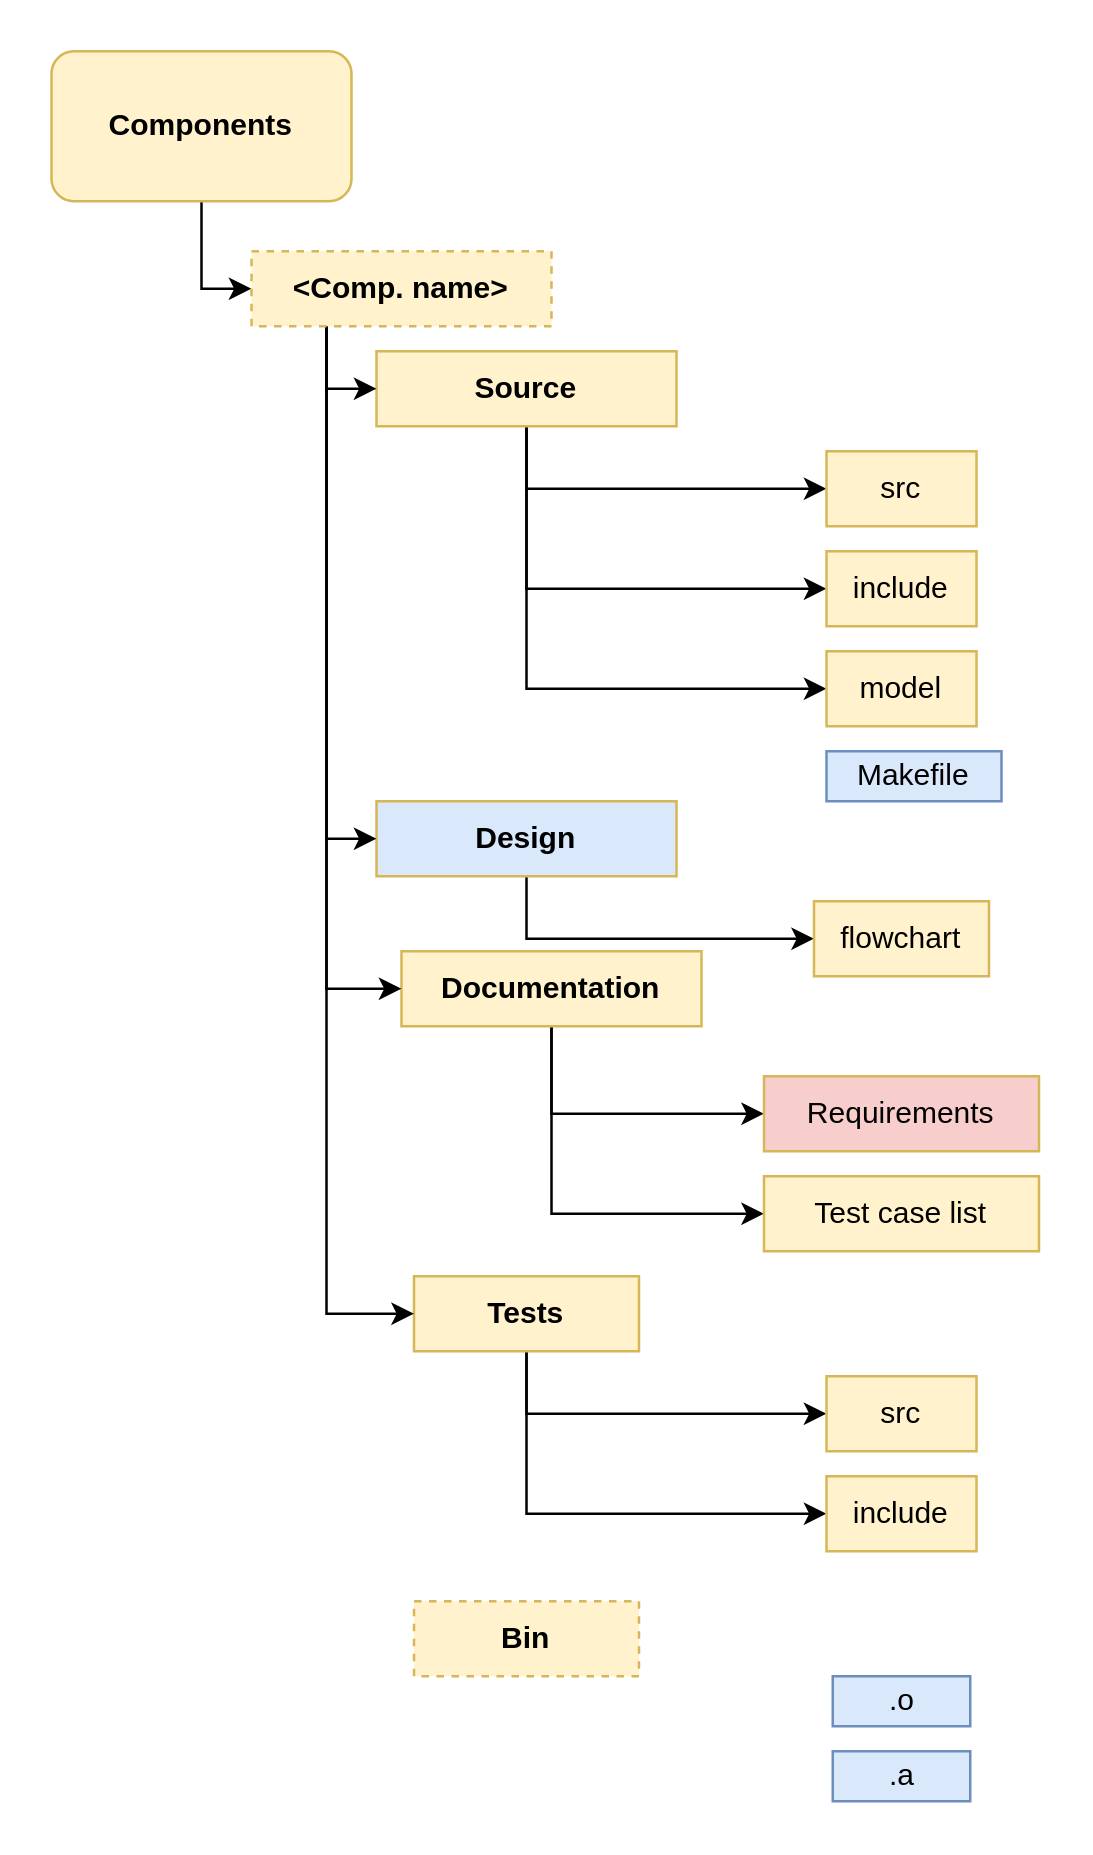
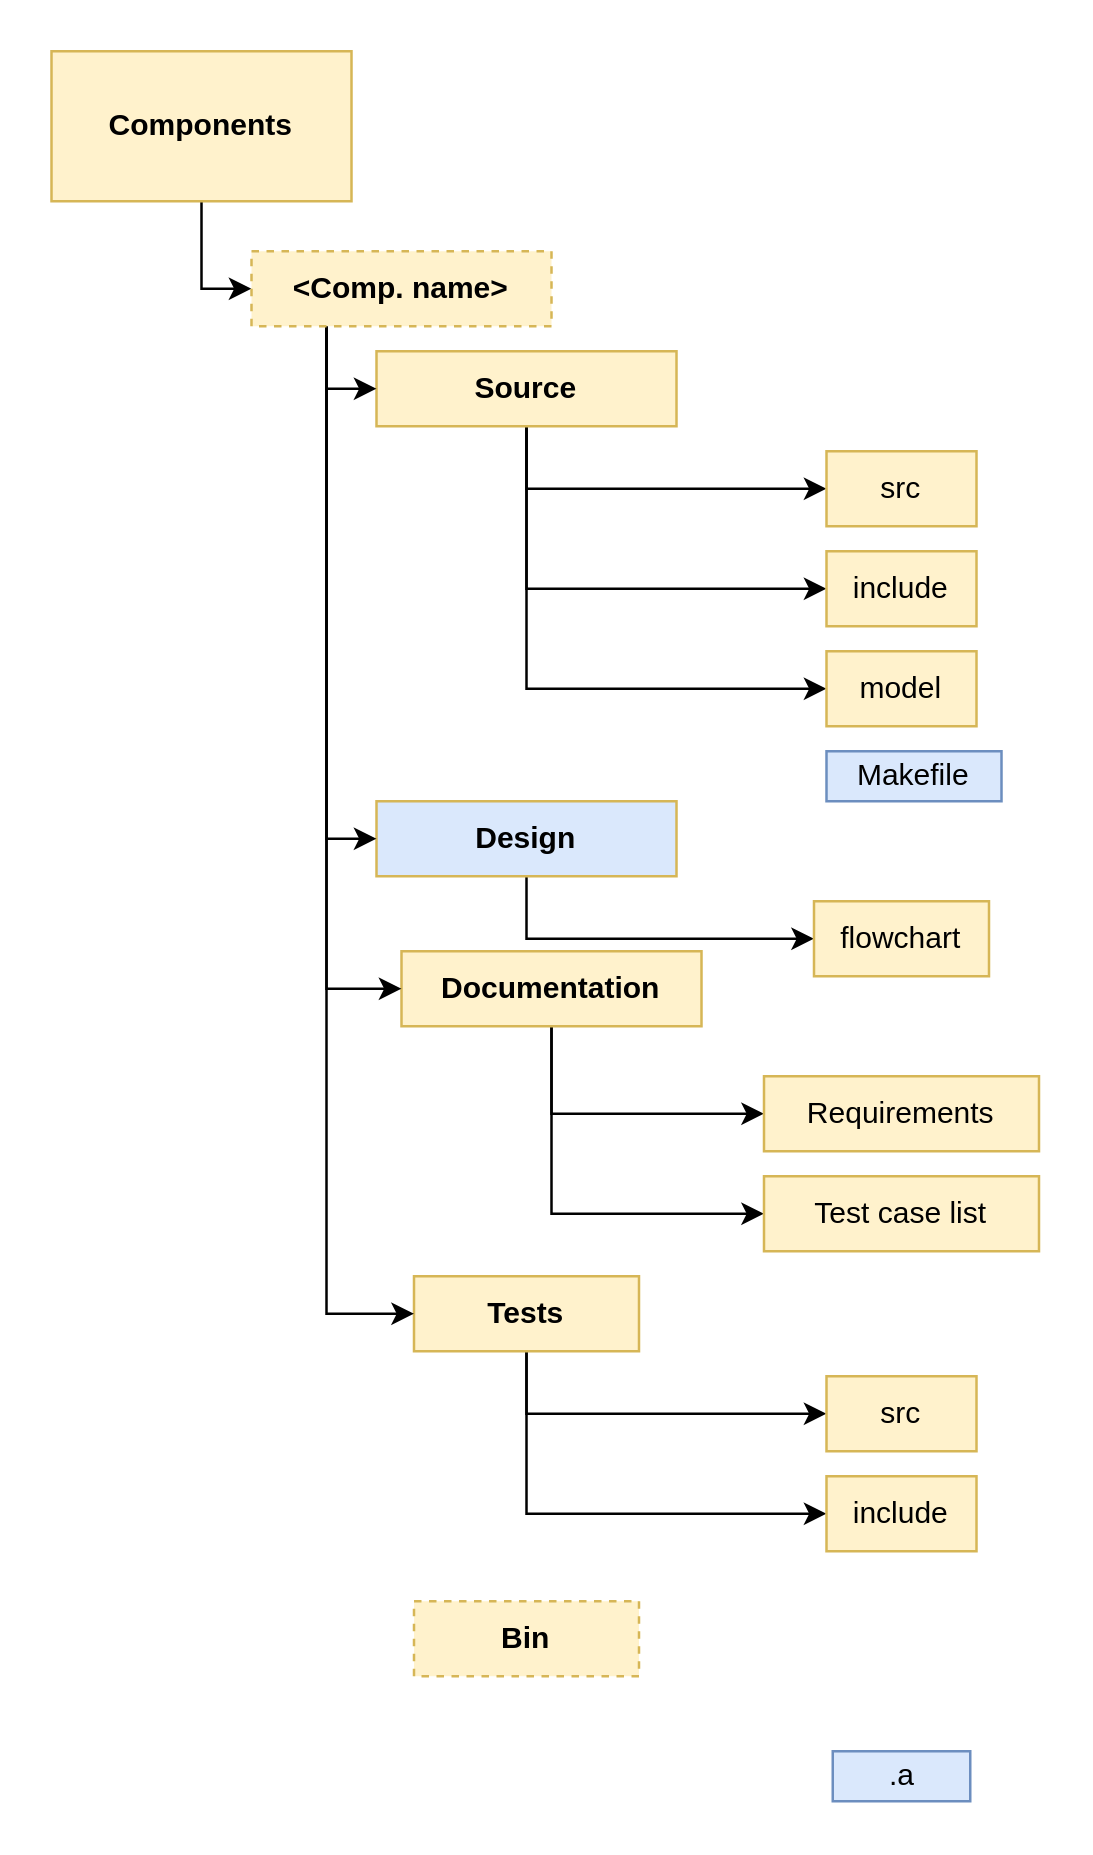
node "Components": shape rounded rectangle -> rectangle
node "Requirements": fillcolor #f8cecc -> #fff2cc
node ".o": removed
